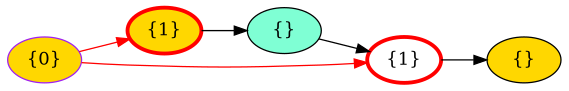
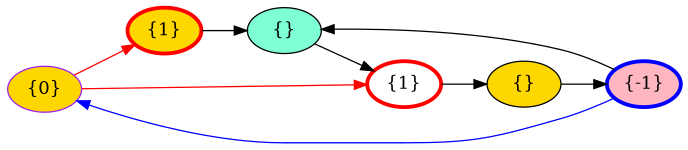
node "{-1}": added
